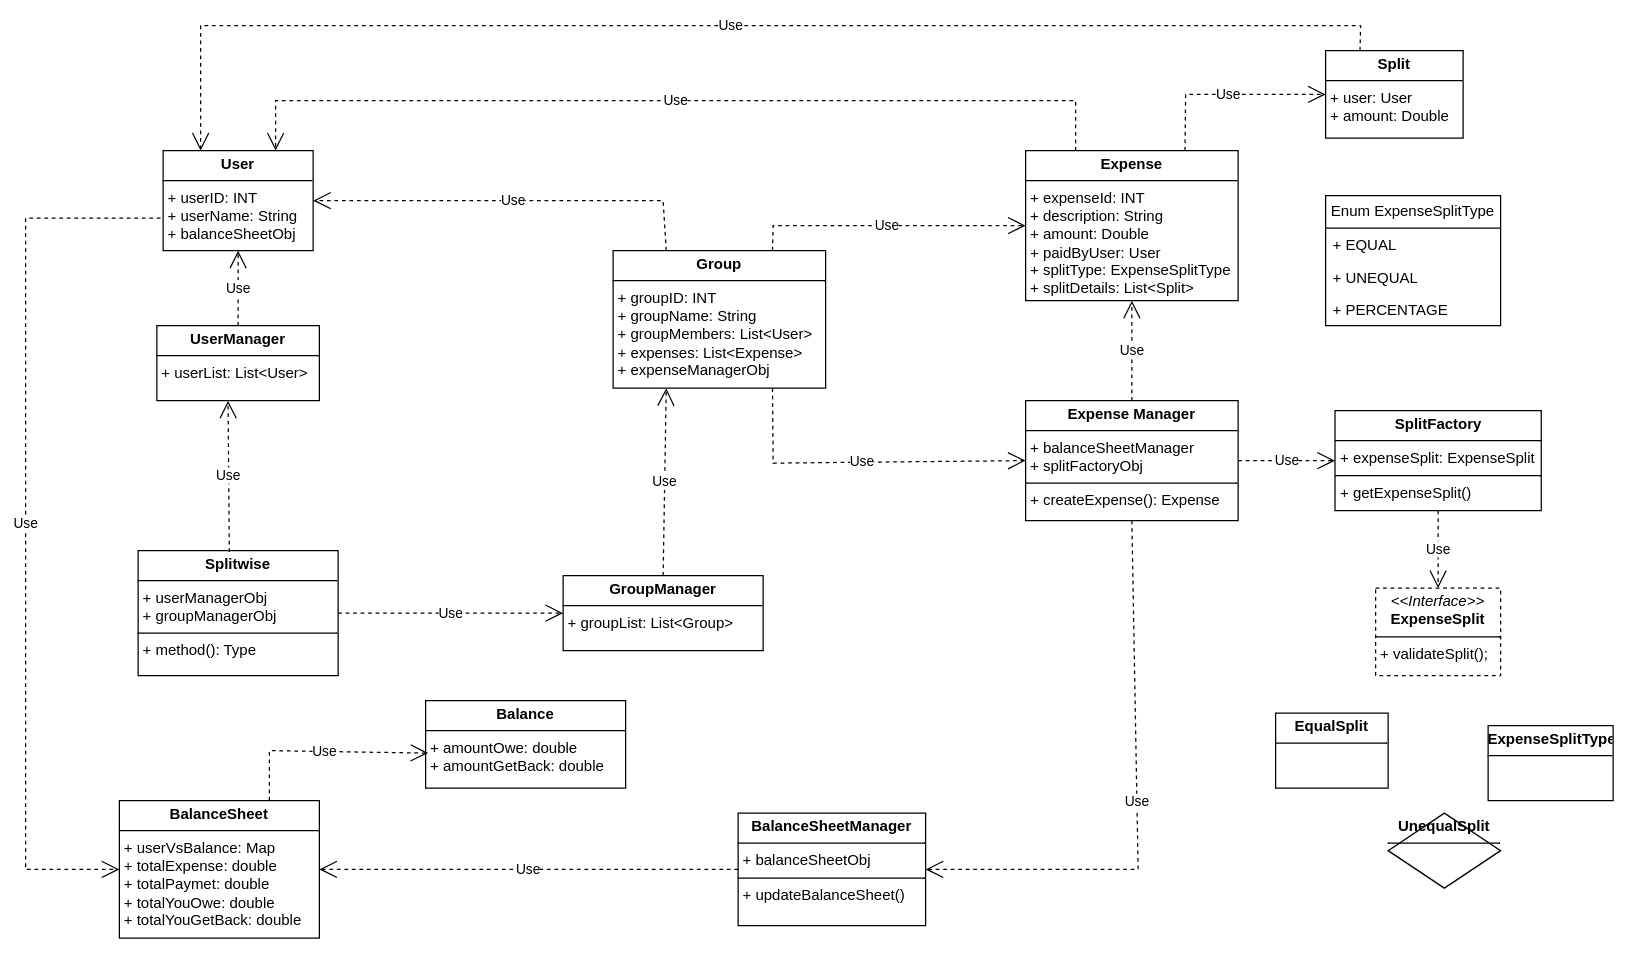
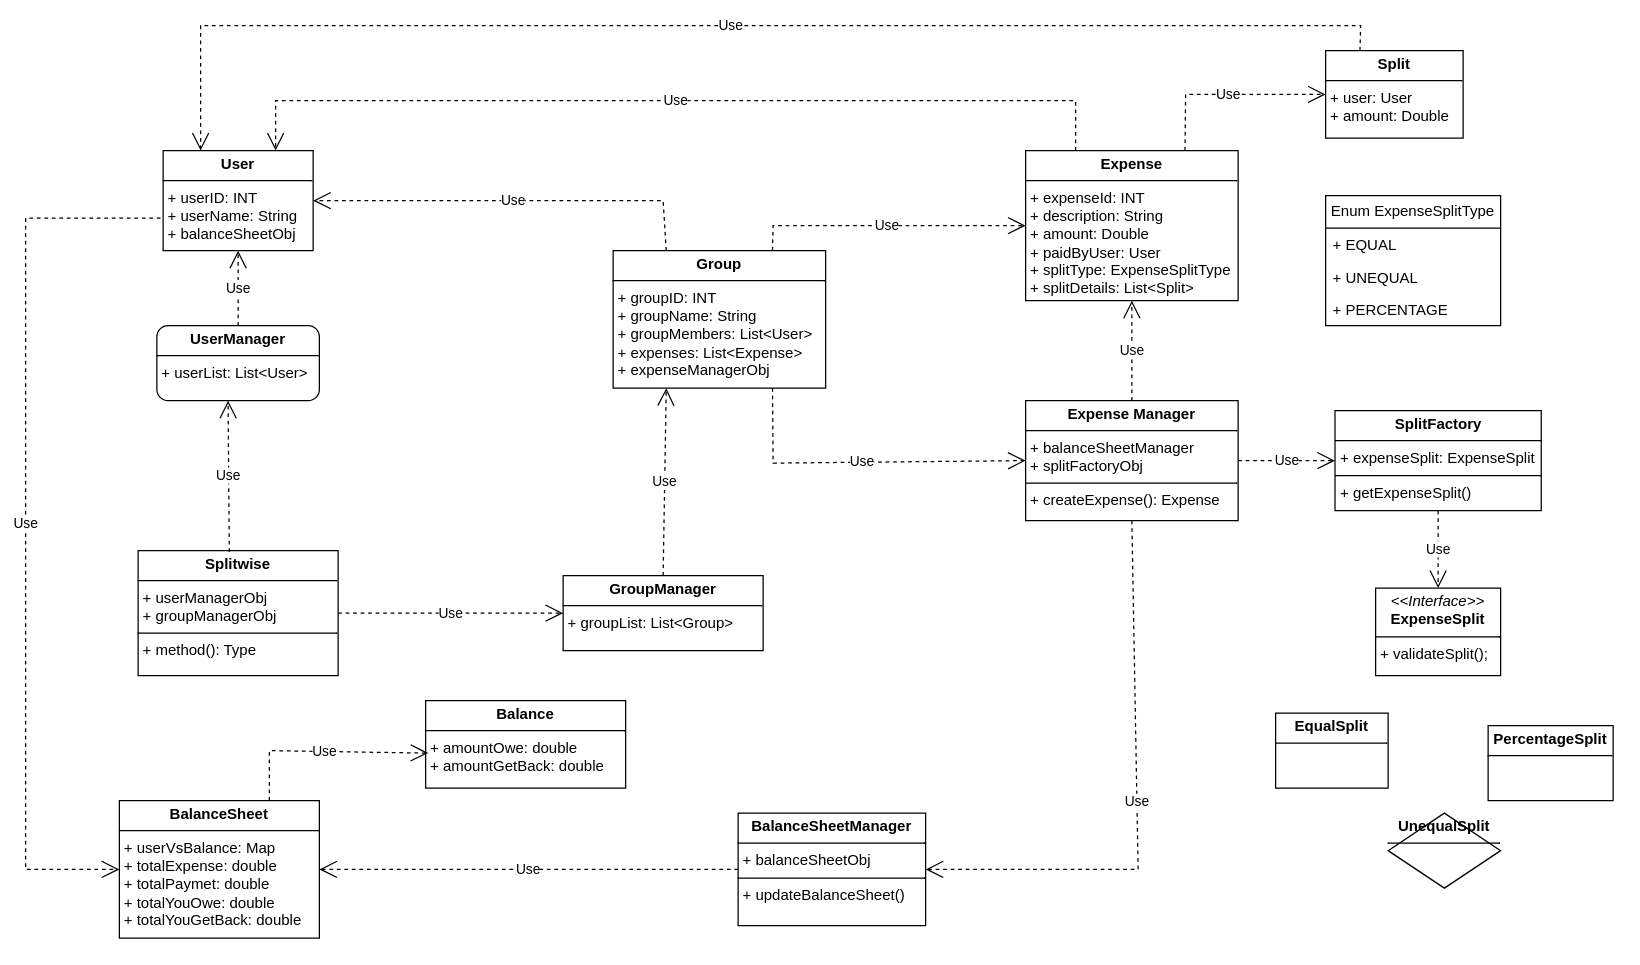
node "UserManager + userList: List<User>": shape rectangle -> rounded rectangle
node "<<Interface>> ExpenseSplit + validateSplit();": style dashed -> solid
node "ExpenseSplitType": label "ExpenseSplitType" -> "PercentageSplit"
